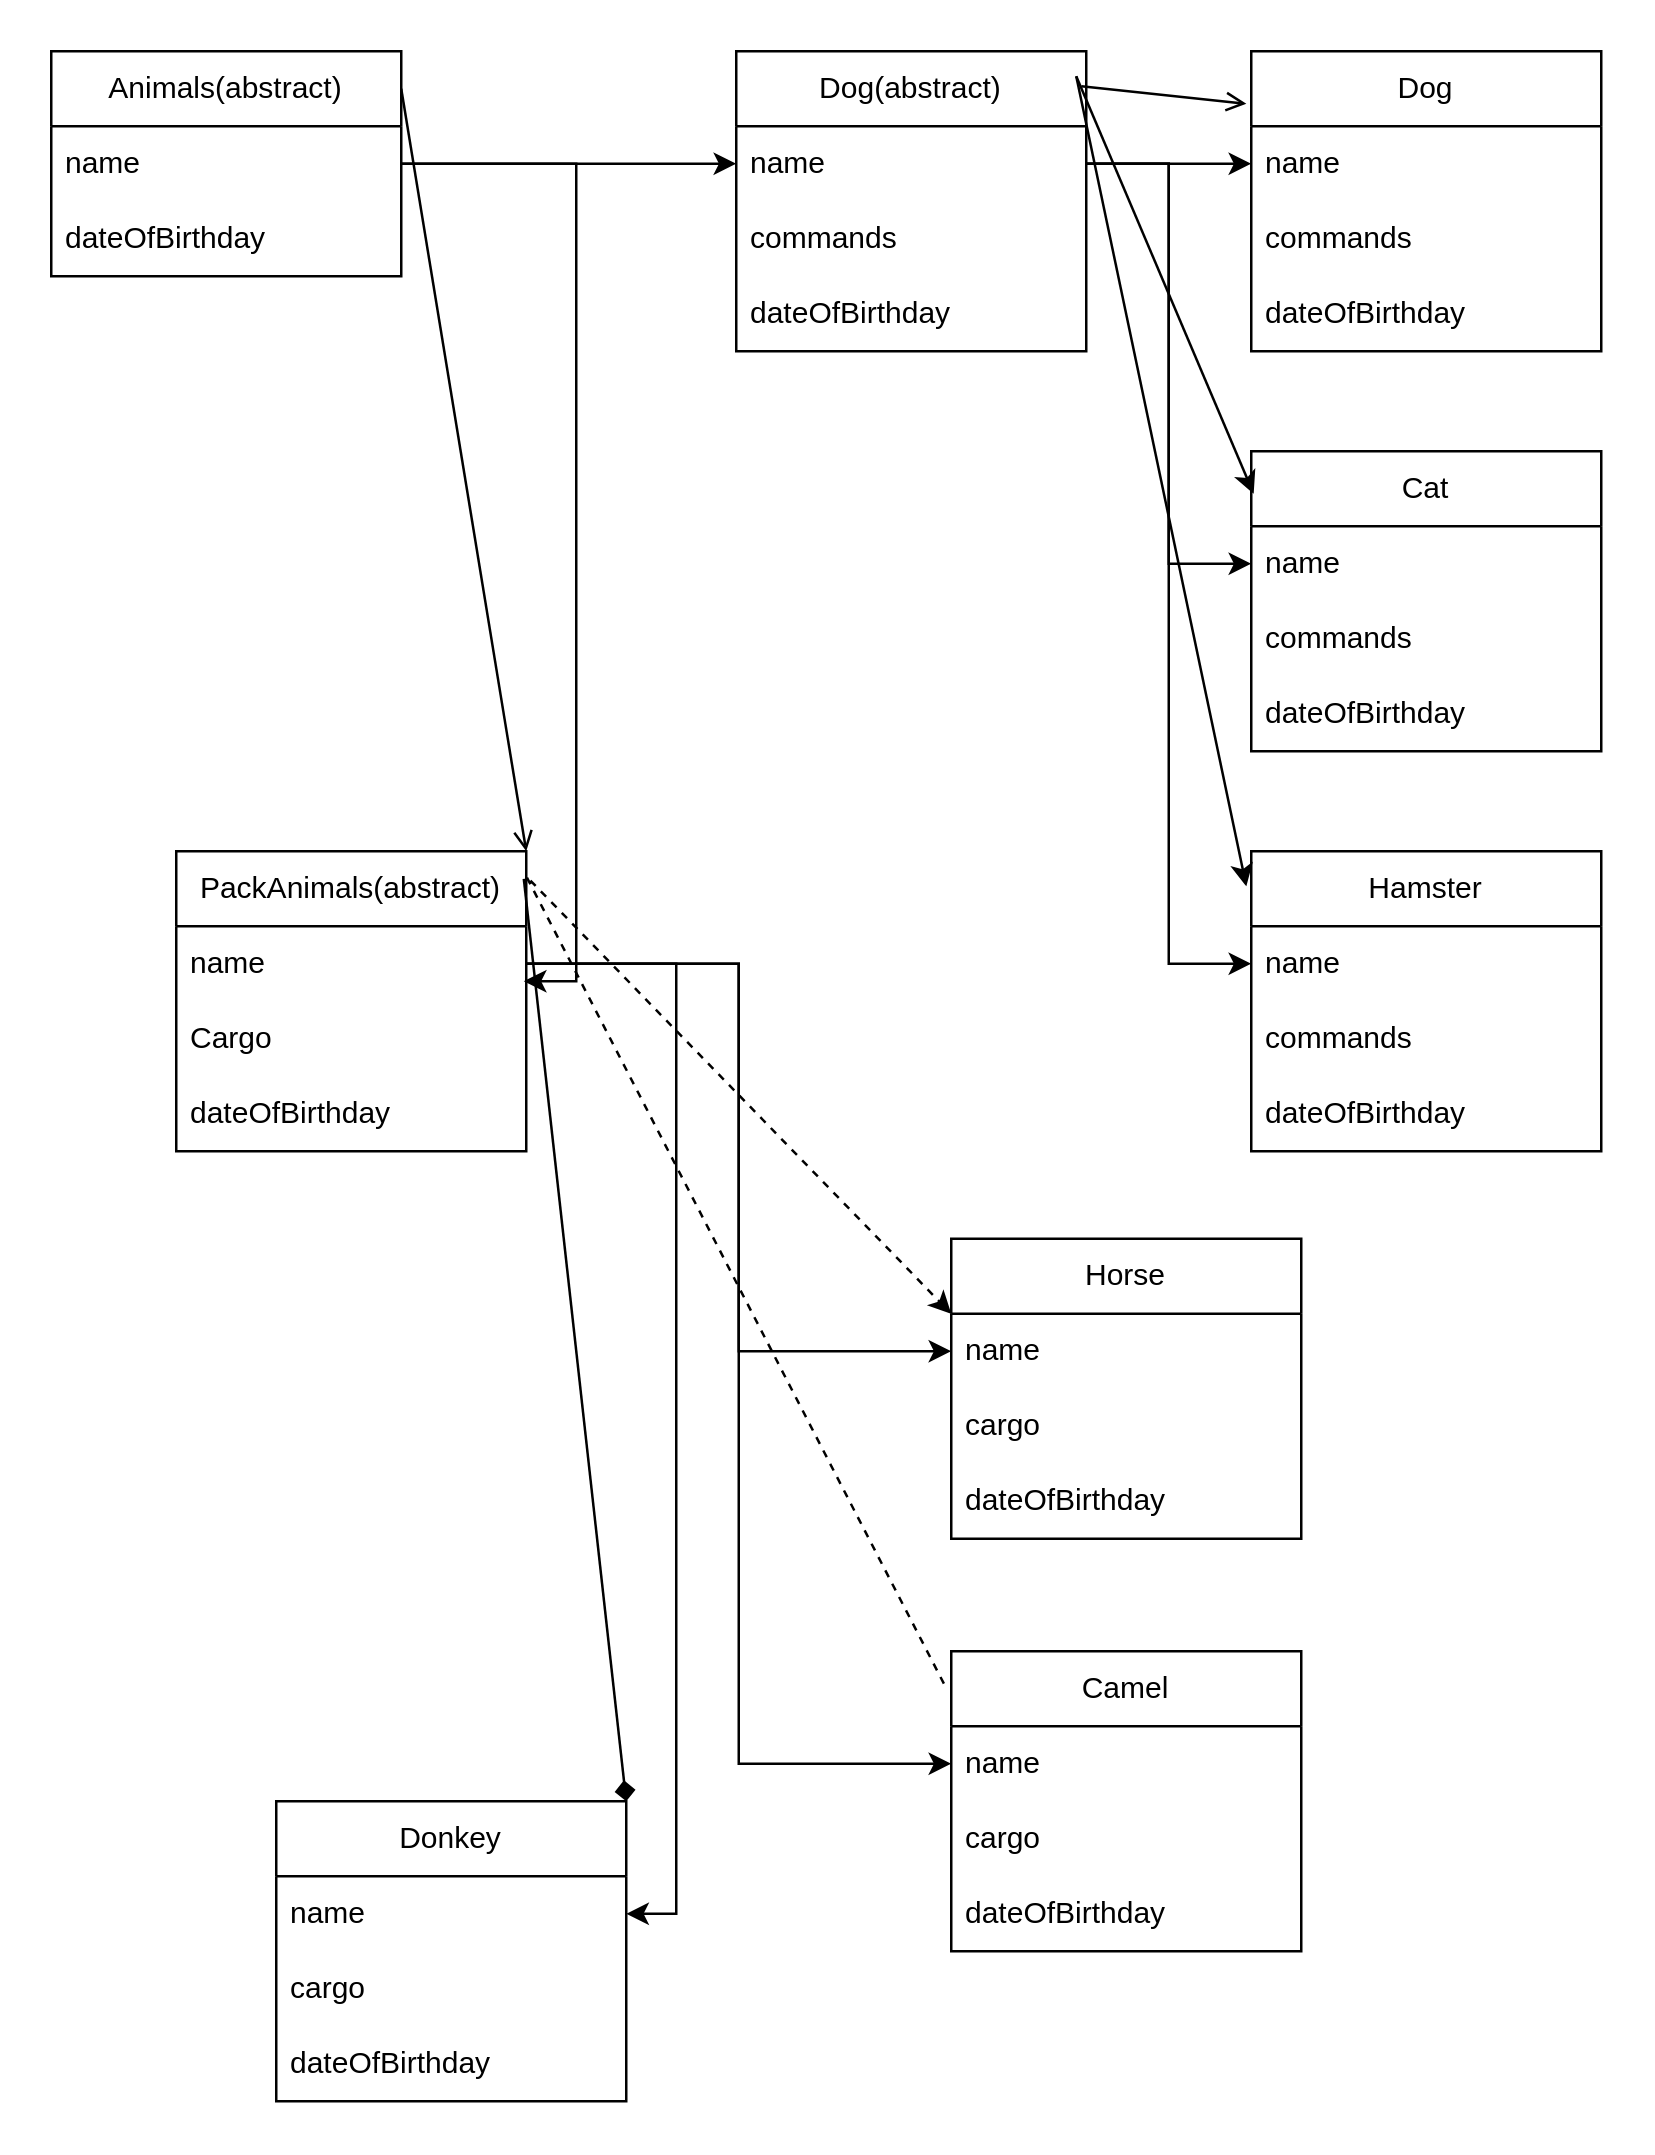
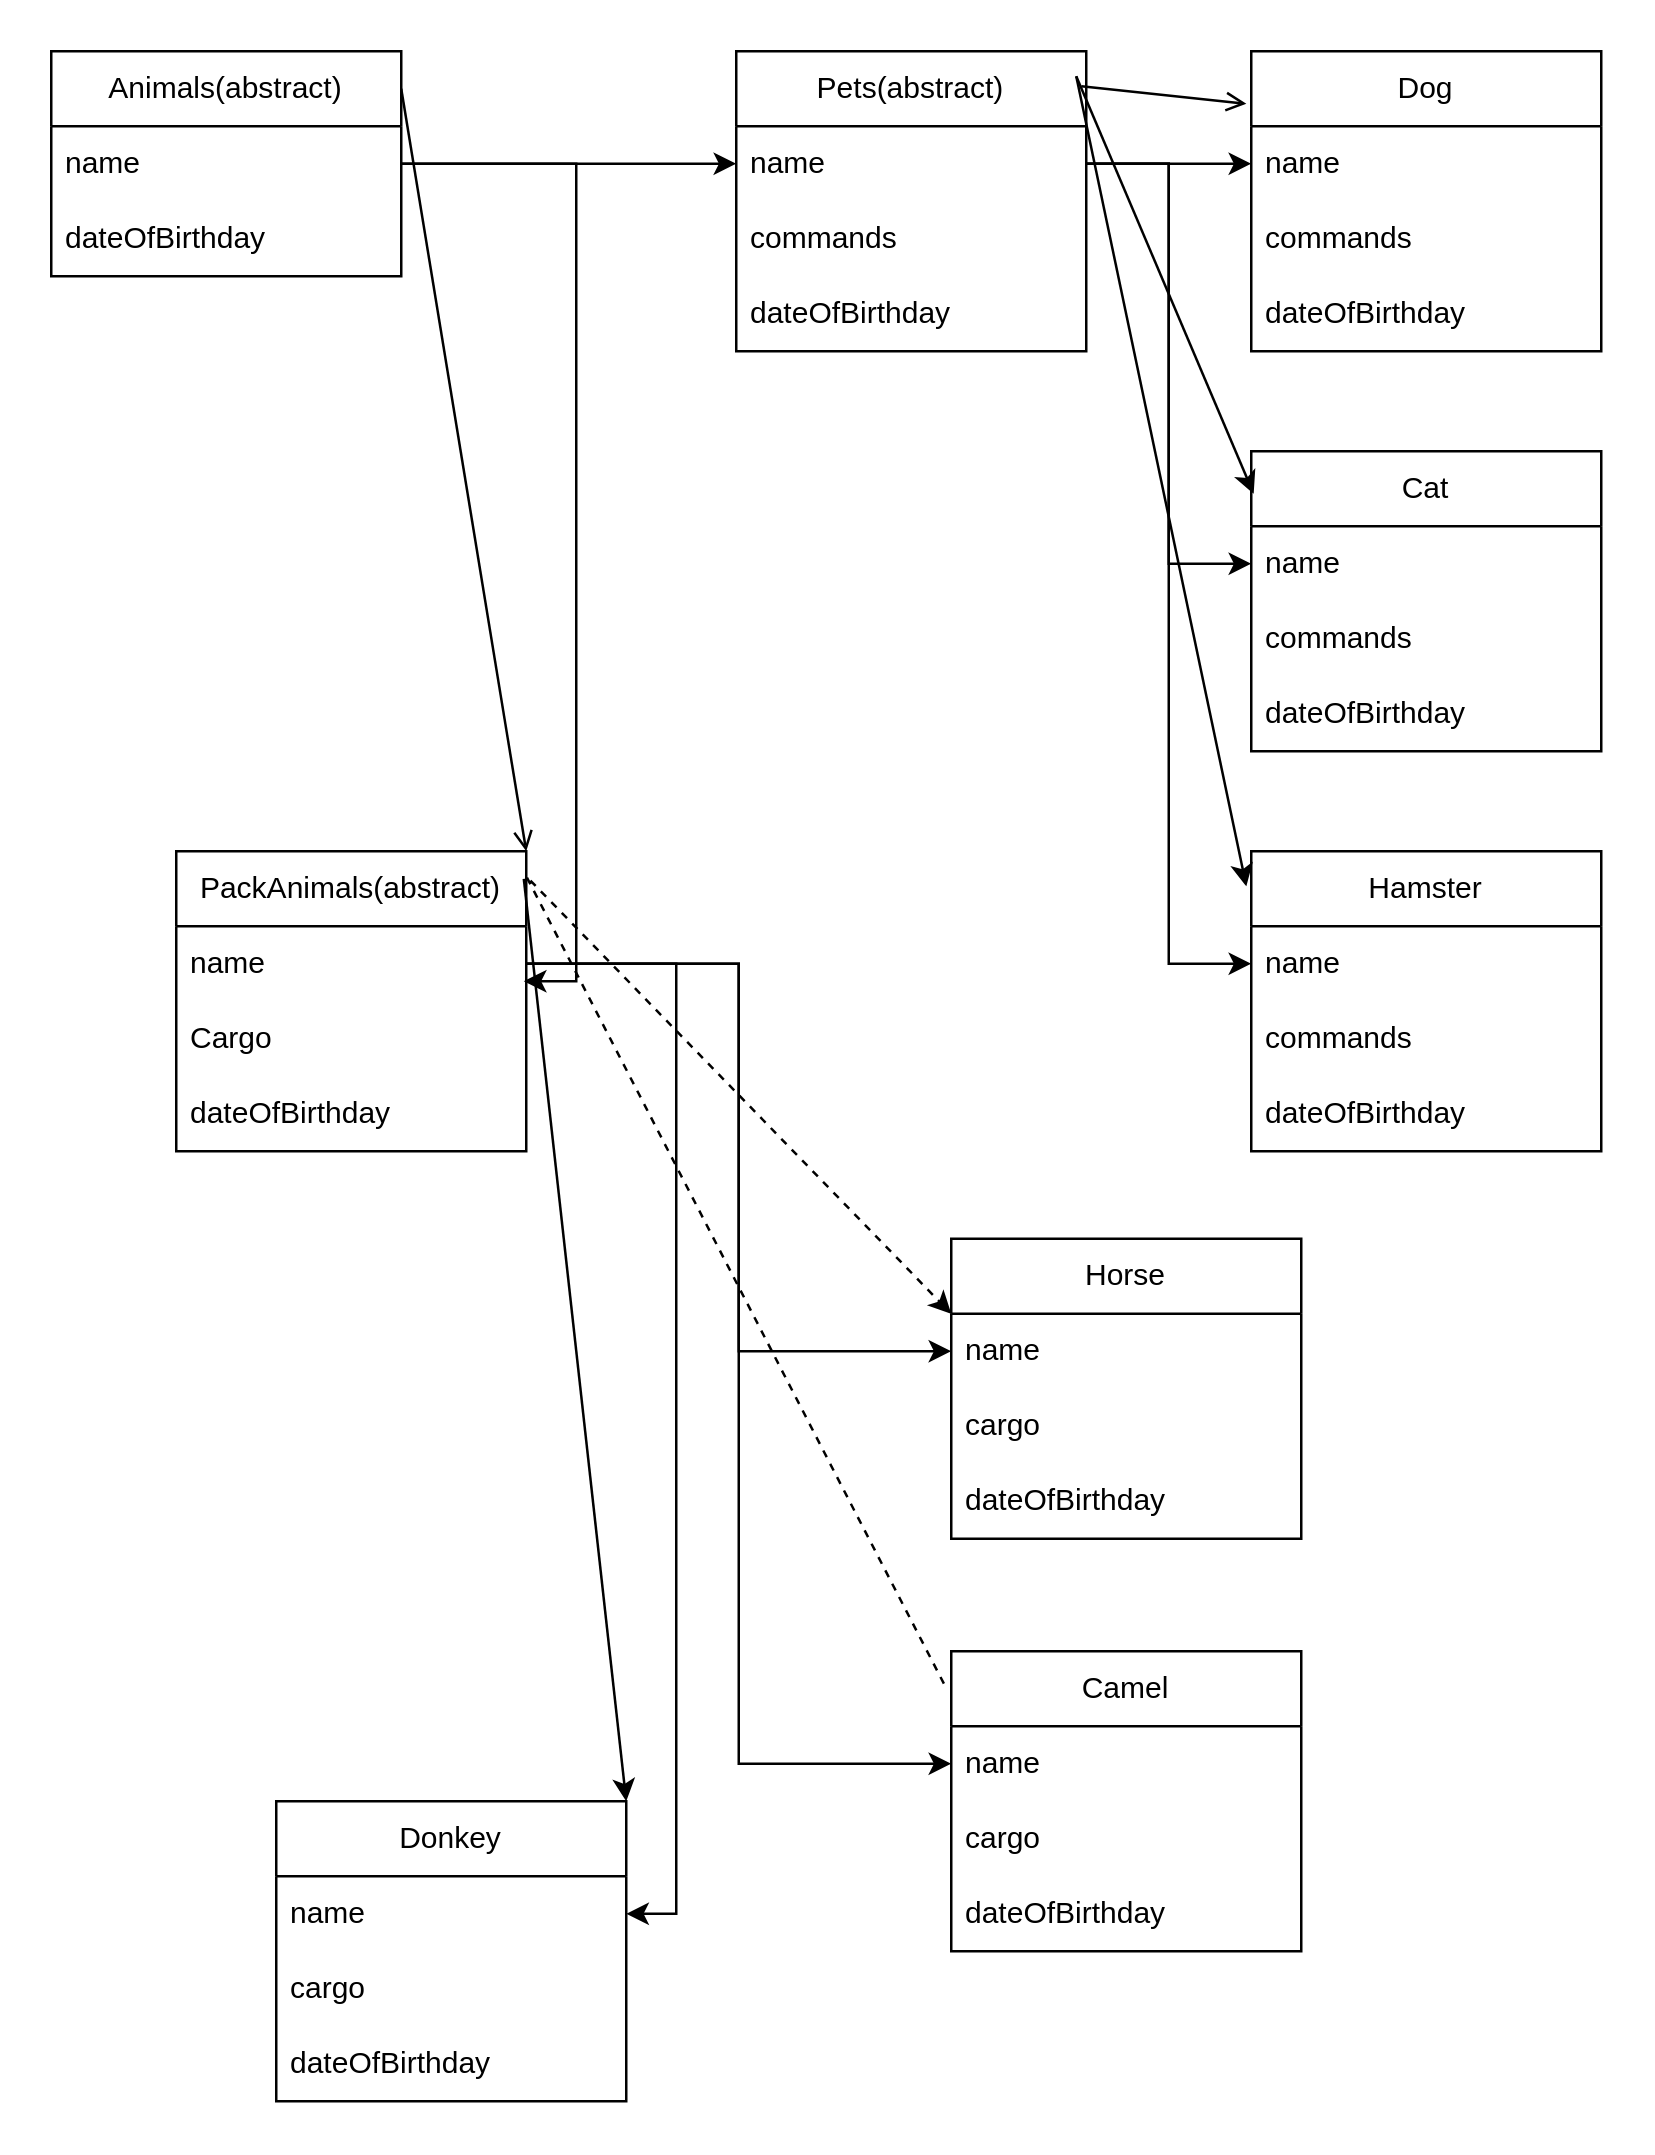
node "Dog(abstract)": label "Dog(abstract)" -> "Pets(abstract)"
edge "PackAnimals(abstract)" -> "Donkey": arrowhead diamond -> classic
